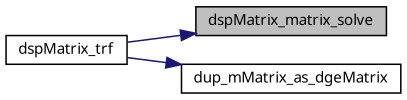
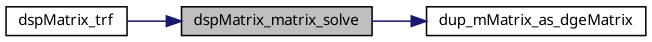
edge "dspMatrix_trf" -> "dup_mMatrix_as_dgeMatrix": now "dspMatrix_matrix_solve" -> "dup_mMatrix_as_dgeMatrix"
